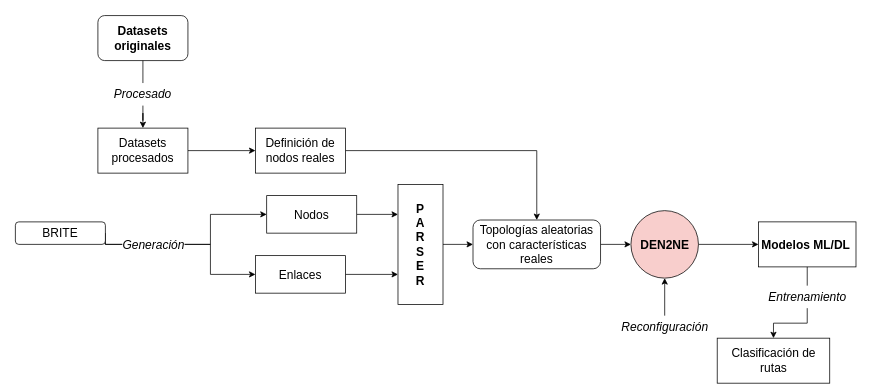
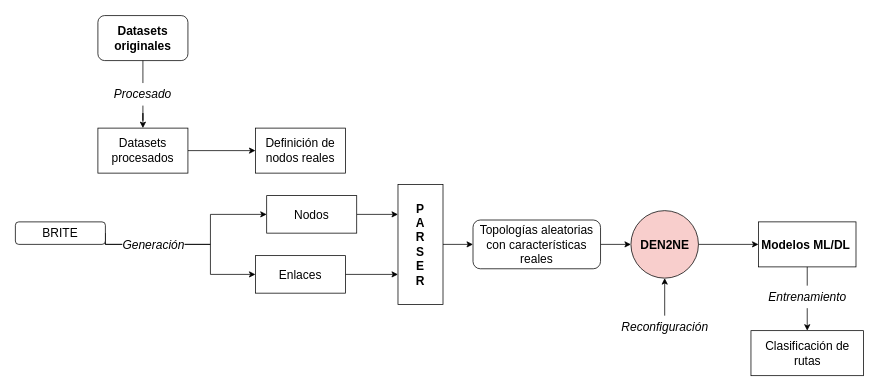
edge "Definición de nodos reales" -> "Topologías aleatorias con características reales": removed
node "Clasificación de rutas": moved (773, 360) -> (807, 353)
